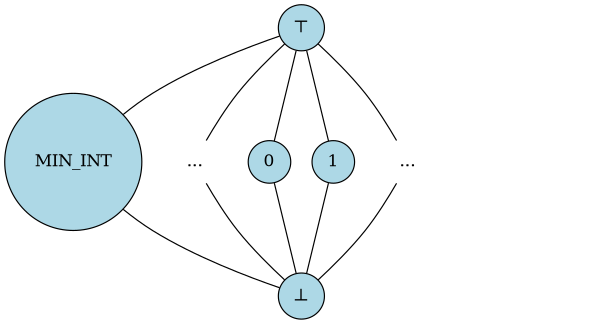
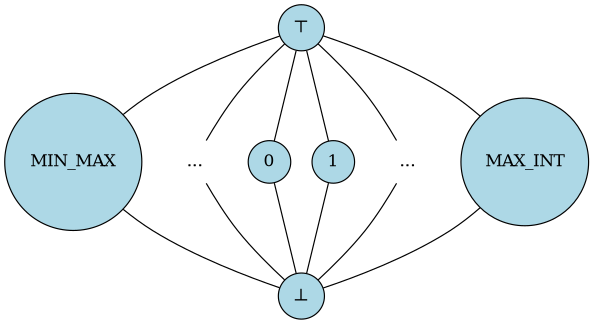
node "MIN_INT": label "MIN_INT" -> "MIN_MAX"
node "MAX_INT": added
